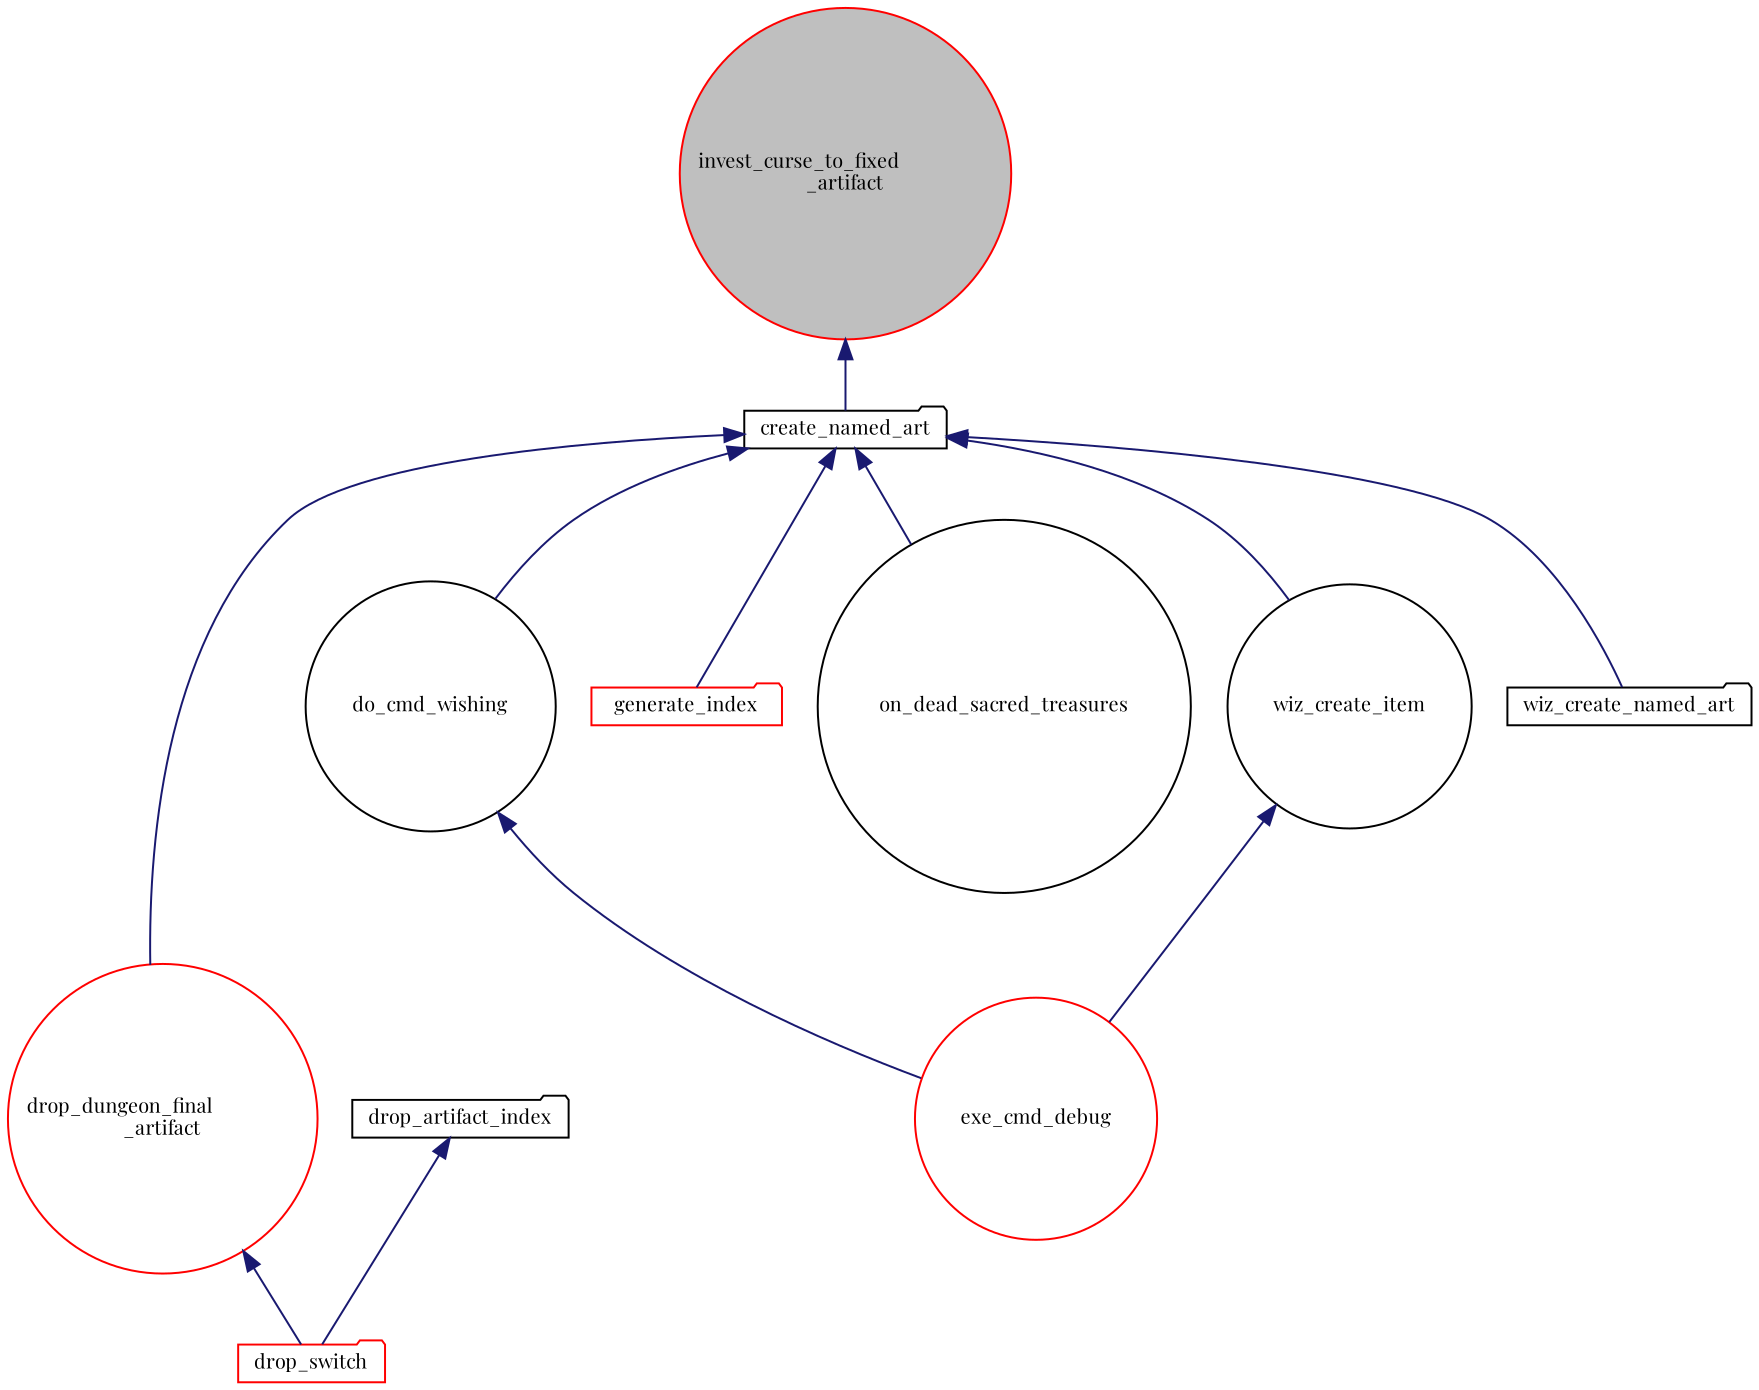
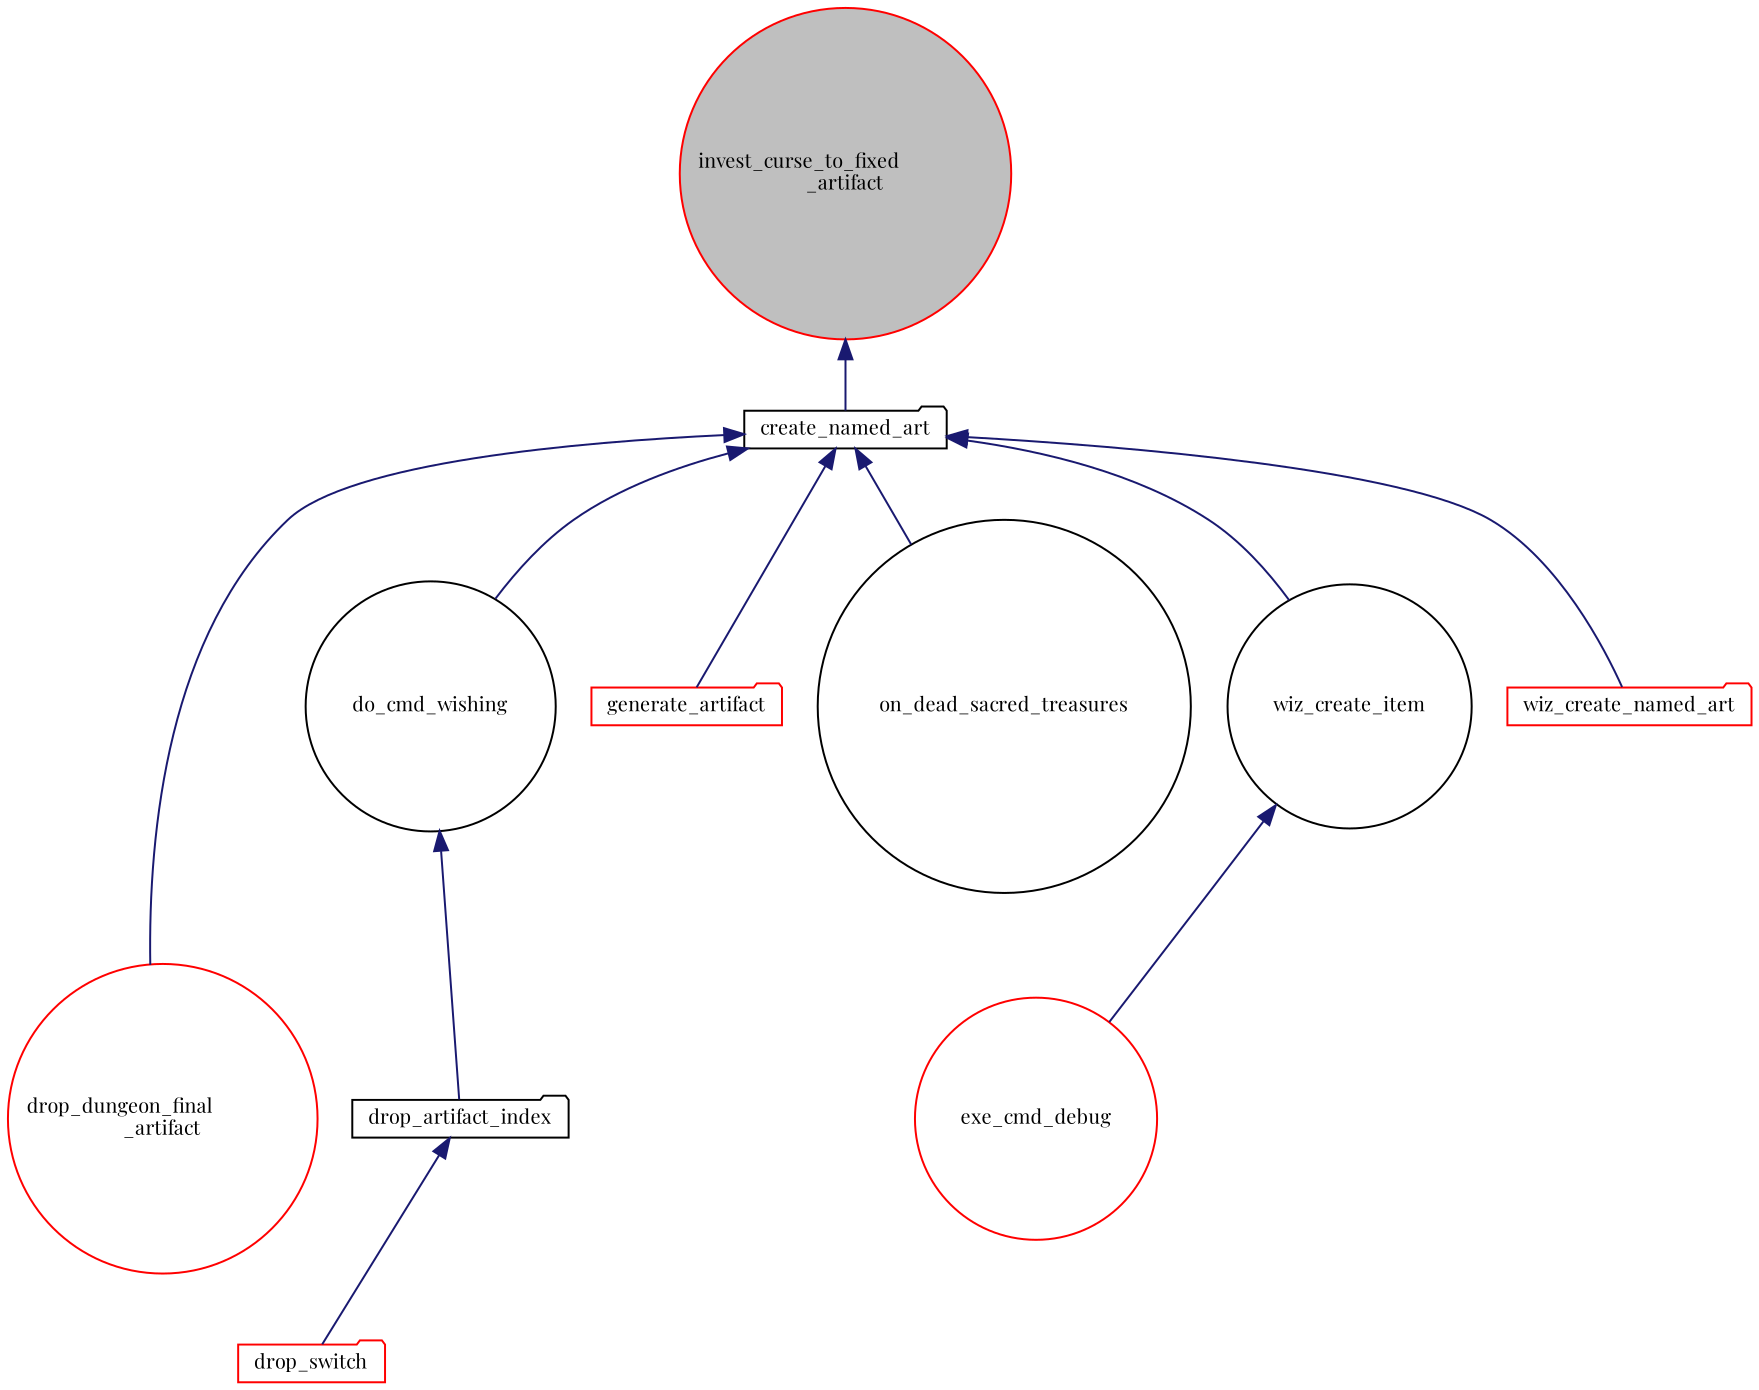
node "generate_index": label "generate_index" -> "generate_artifact"
node "wiz_create_named_art": color black -> red
edge "exe_cmd_debug" -> "do_cmd_wishing": now "drop_artifact_index" -> "do_cmd_wishing"
edge "drop_switch" -> "drop_dungeon_final _artifact": removed
